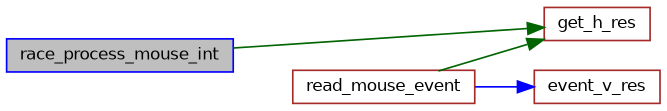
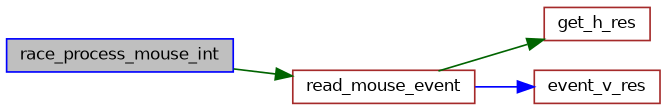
edge "race_process_mouse_int" -> "get_h_res": now "race_process_mouse_int" -> "read_mouse_event"
